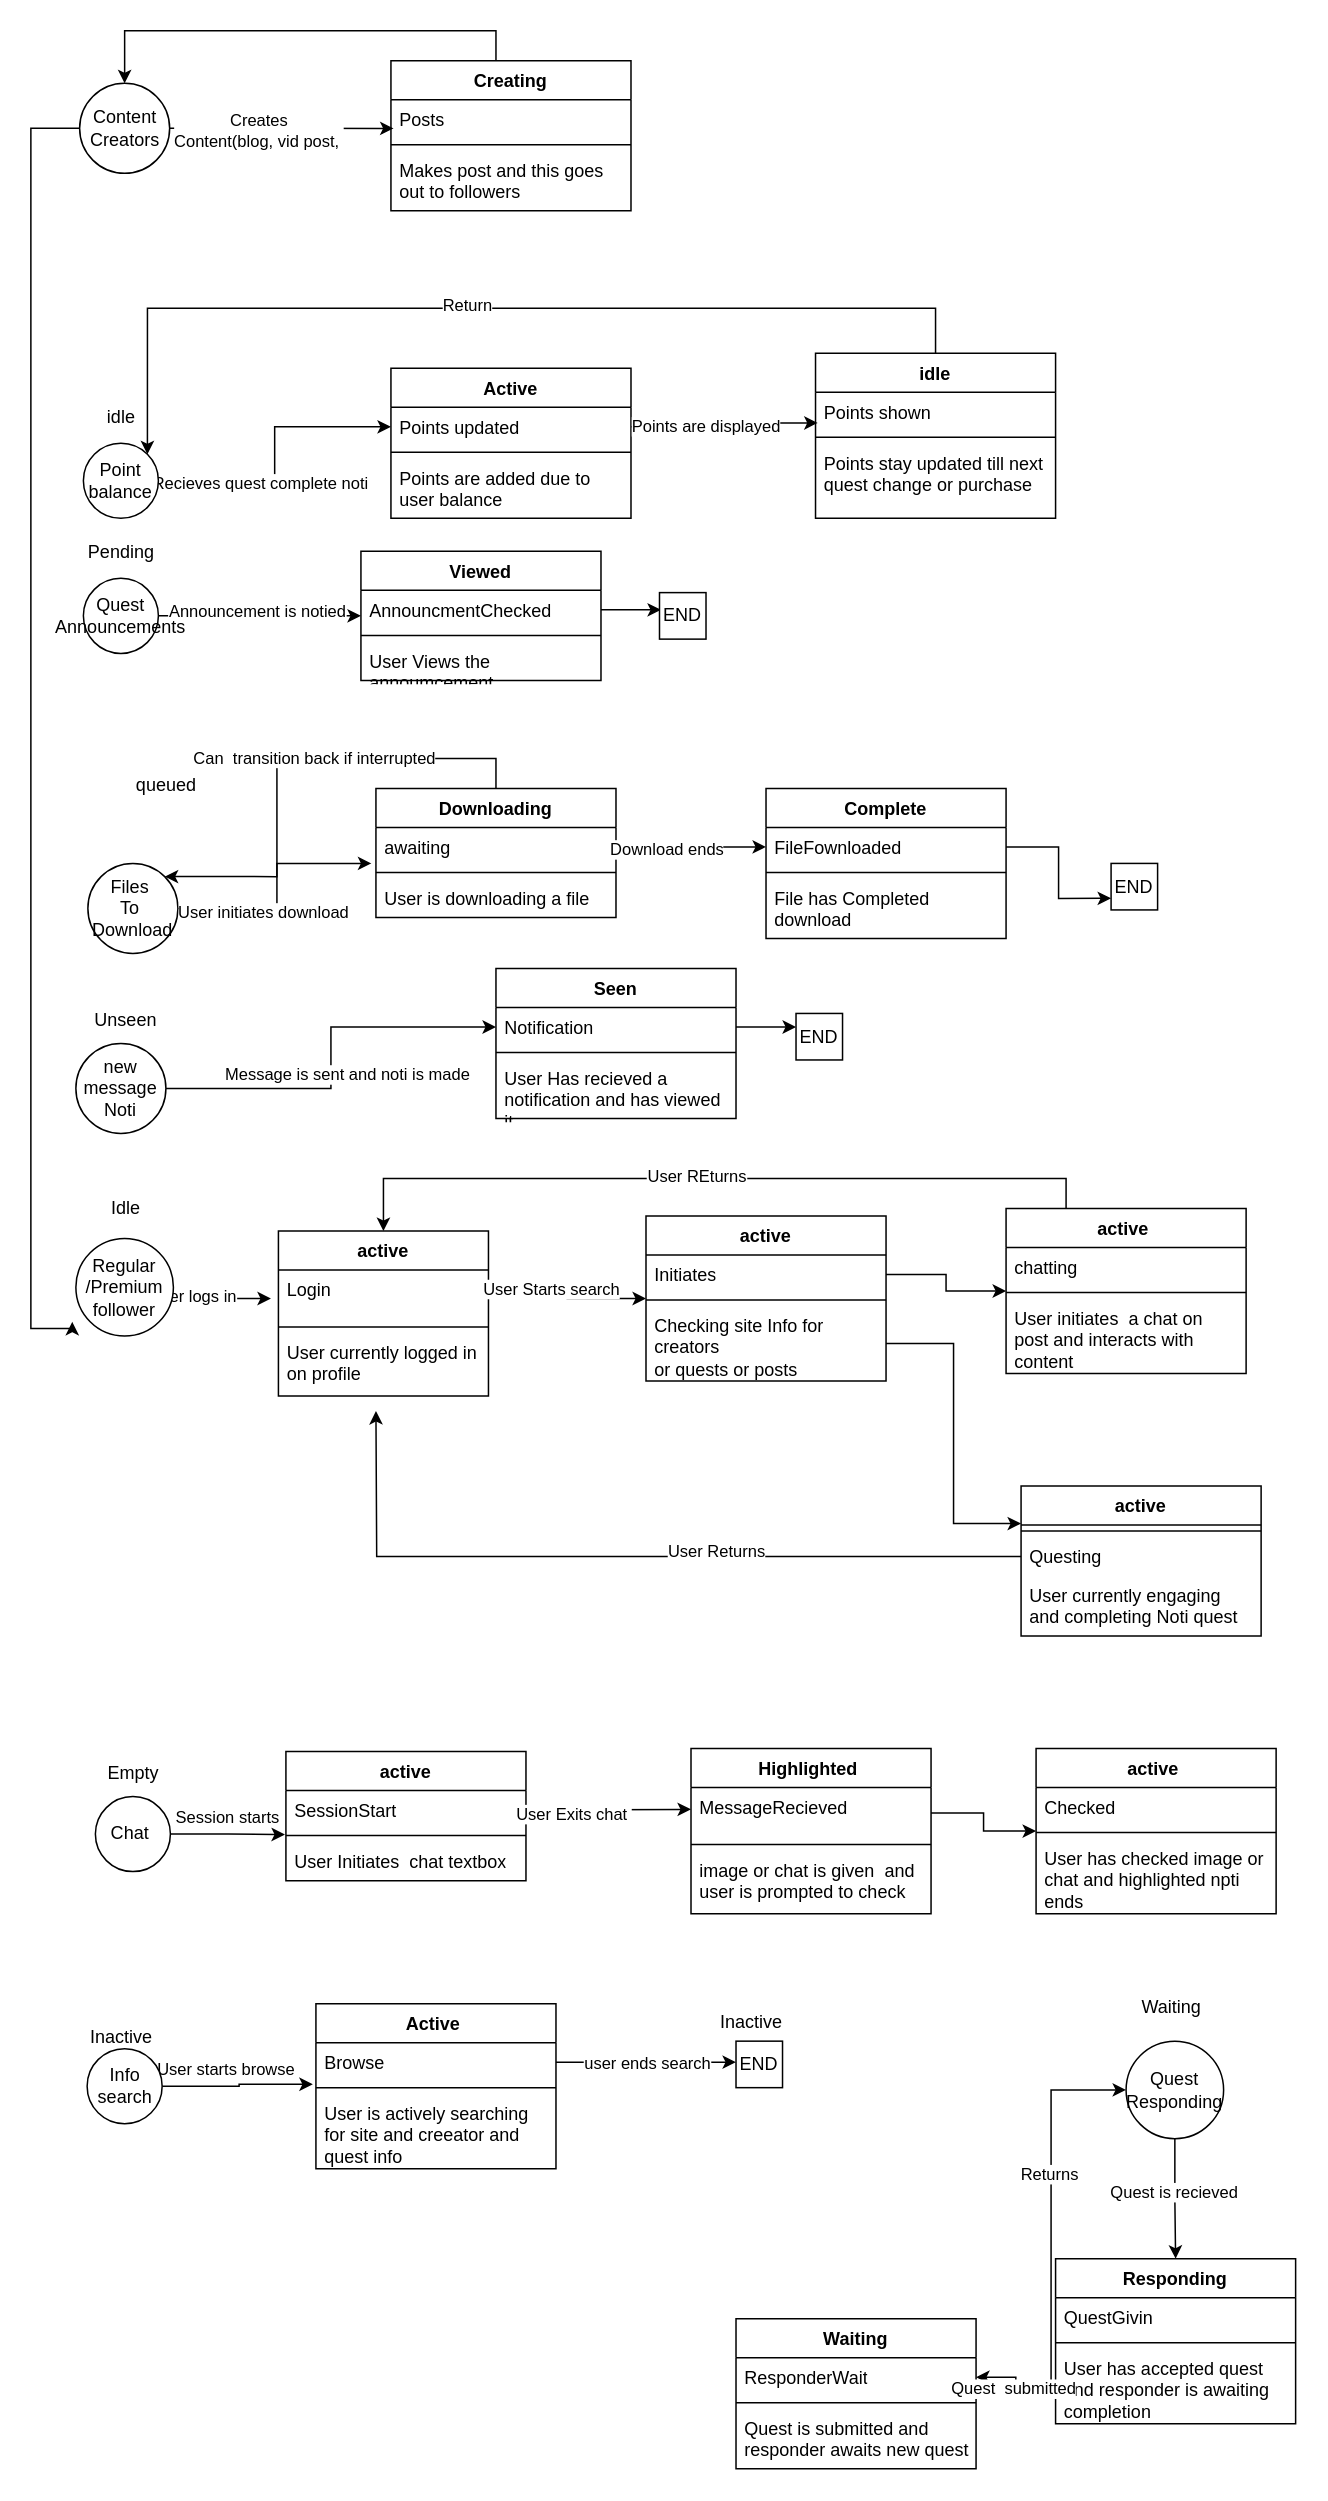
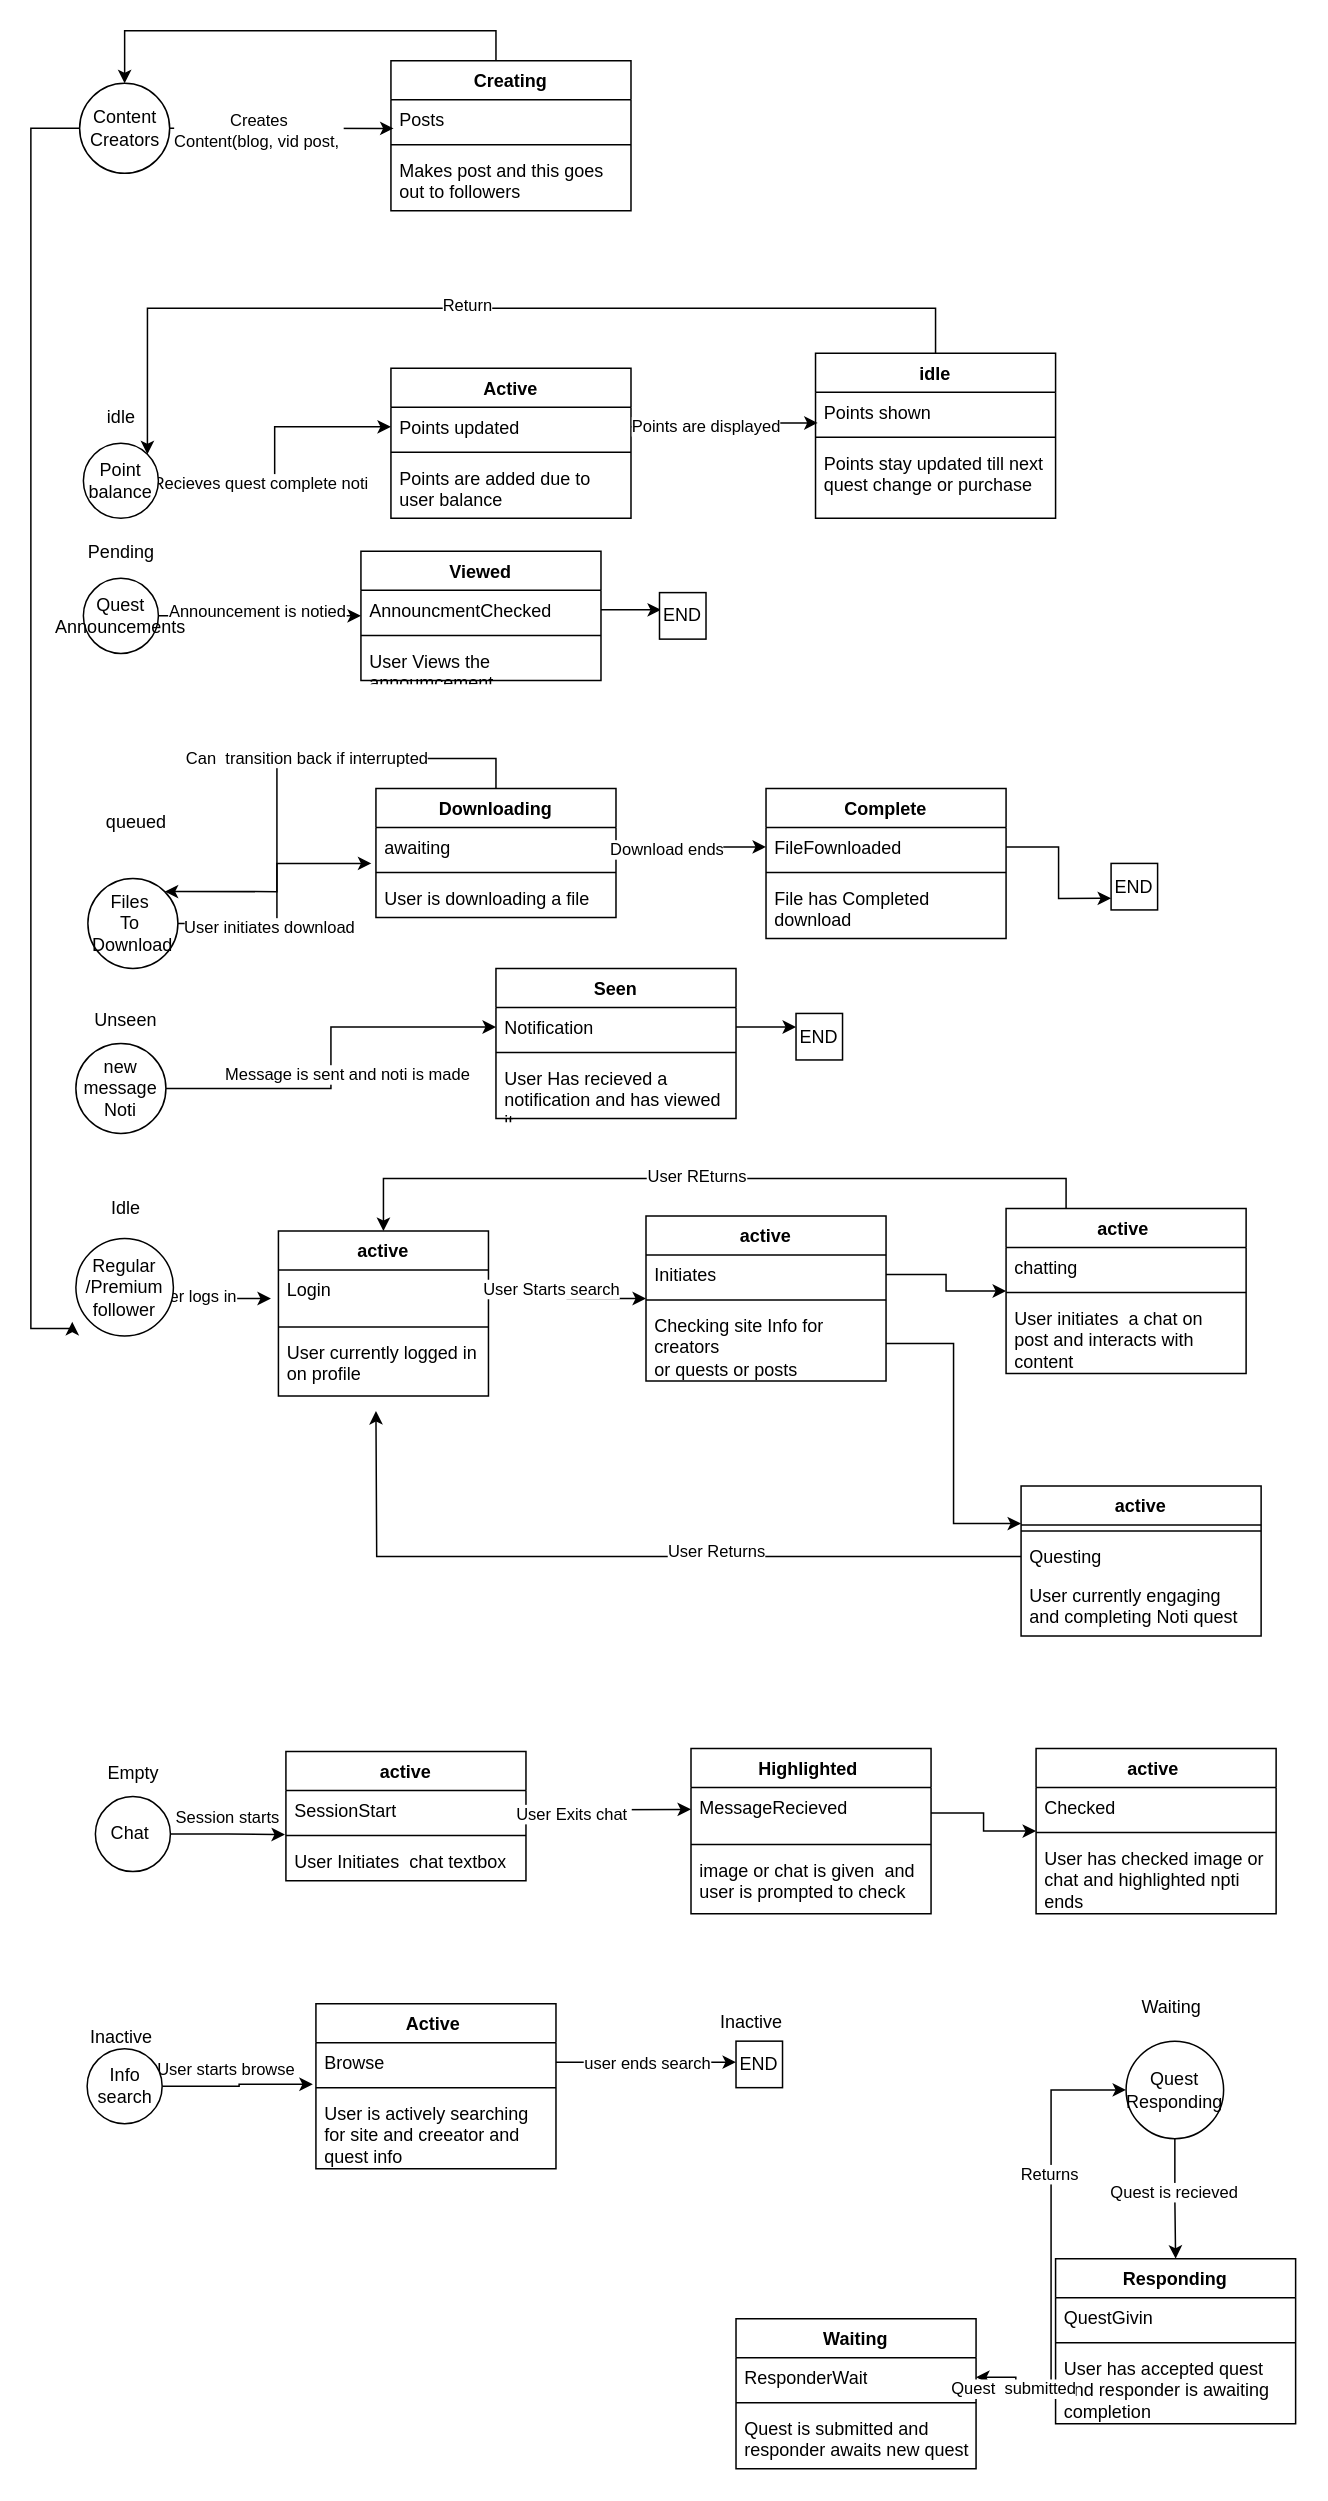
node "queued": moved (166, 785) -> (136, 823)
node "Files To Download": moved (133, 908) -> (133, 923)
